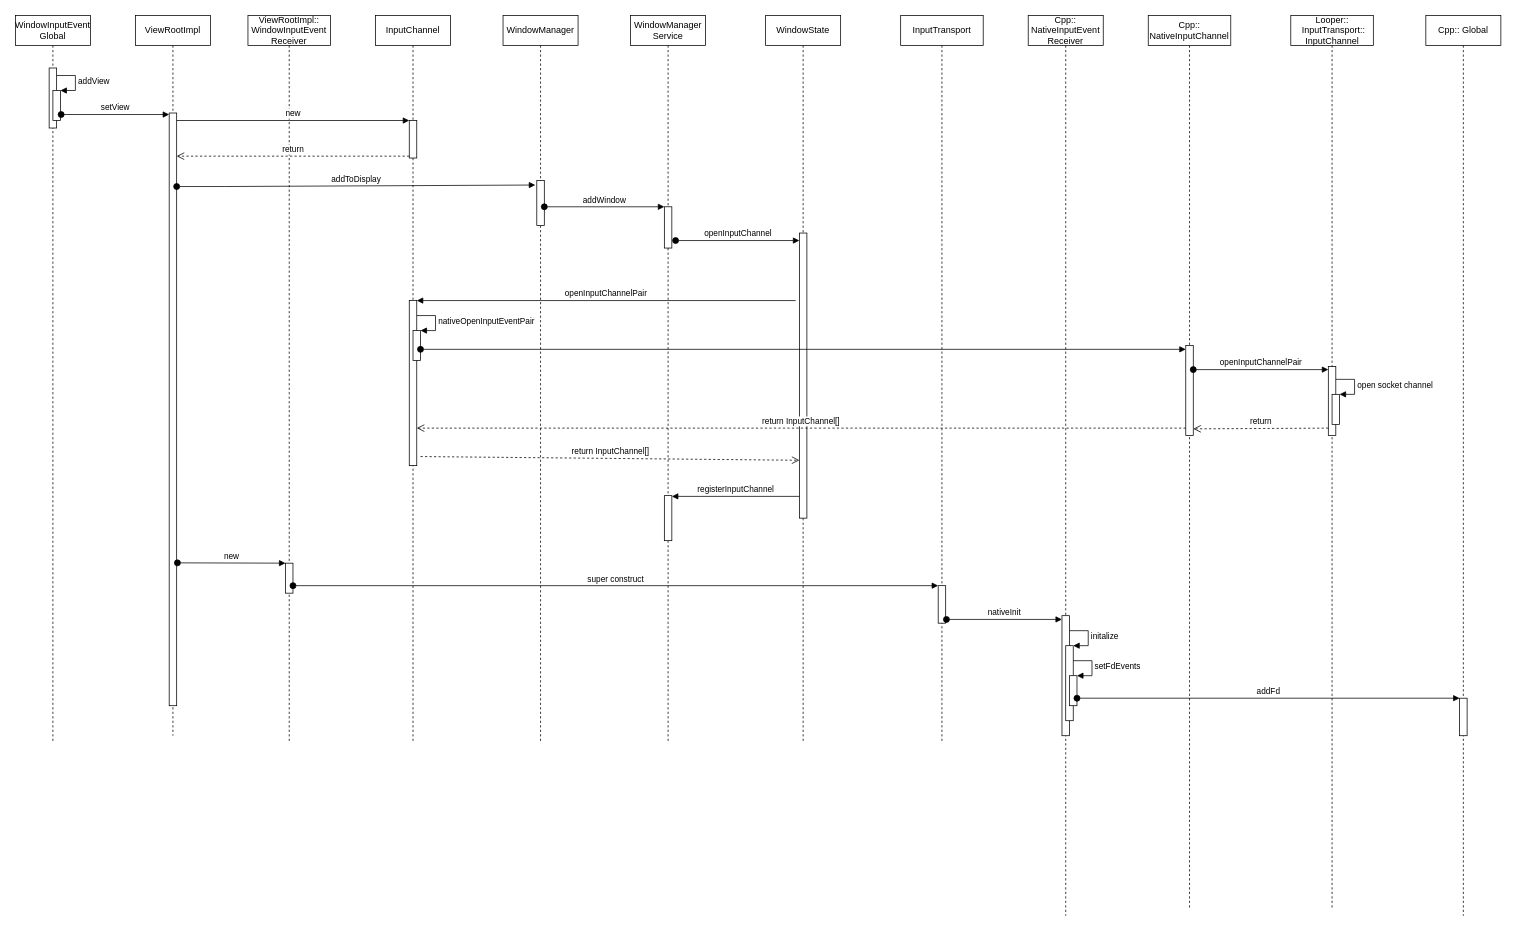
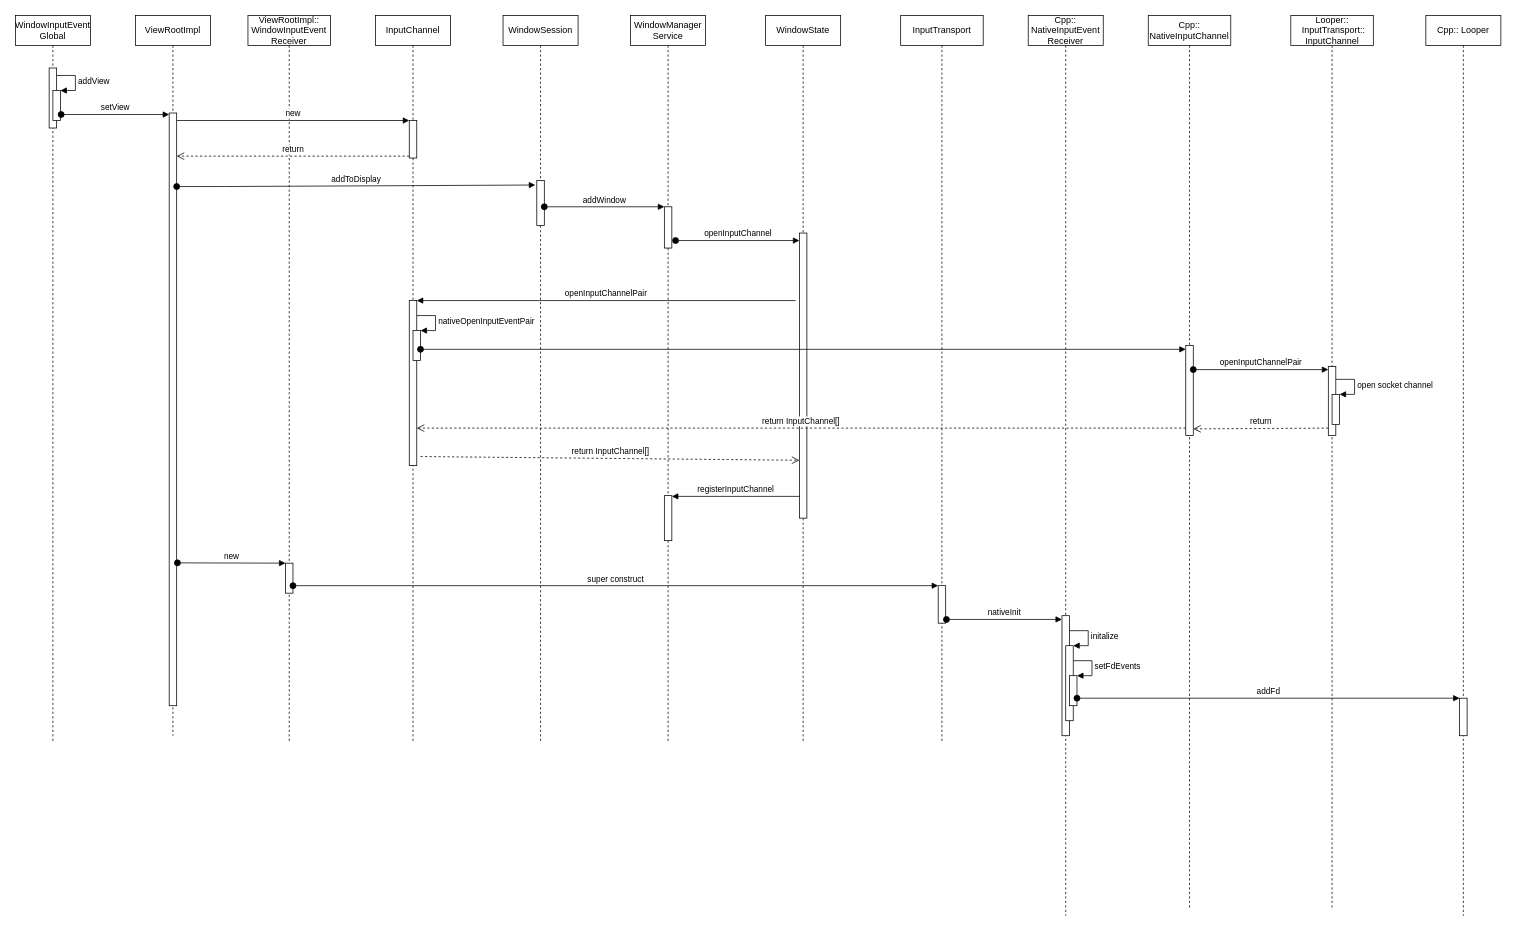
node "WindowManager": label "WindowManager" -> "WindowSession"
node "Cpp:: Global": label "Cpp:: Global" -> "Cpp:: Looper"
